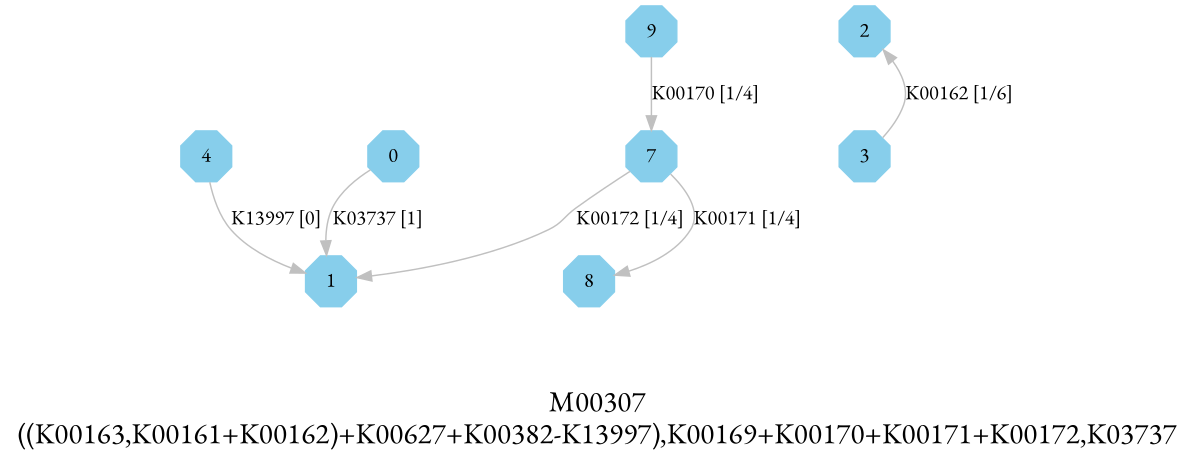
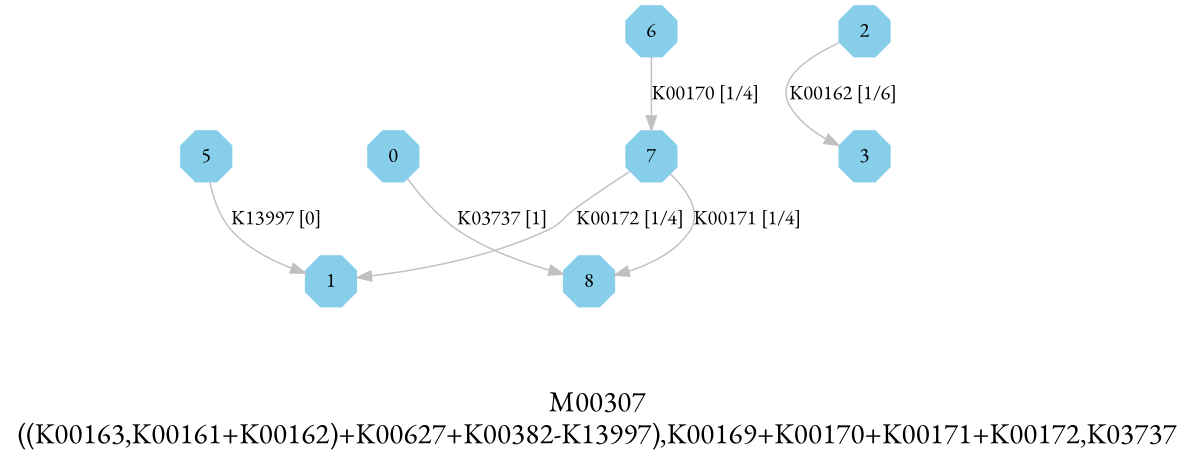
node "9": label "9" -> "6"
edge "3" -> "2": reversed
node "4": label "4" -> "5"
edge "0" -> "1": now "0" -> "8"
